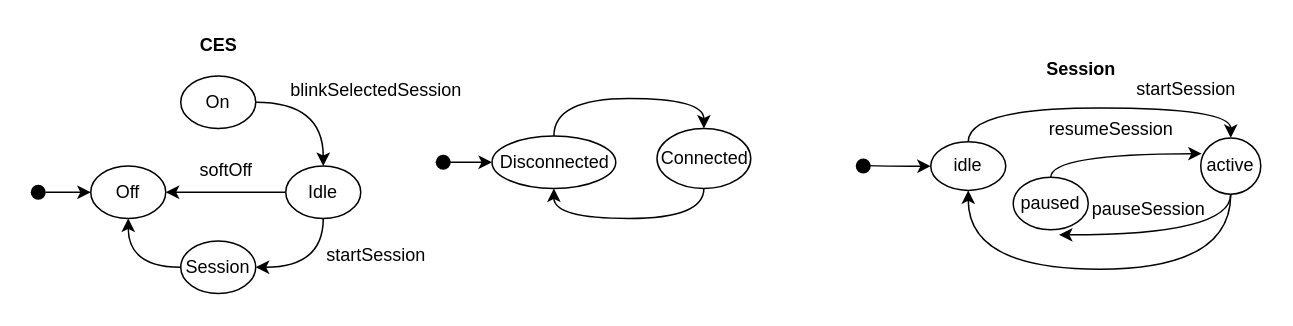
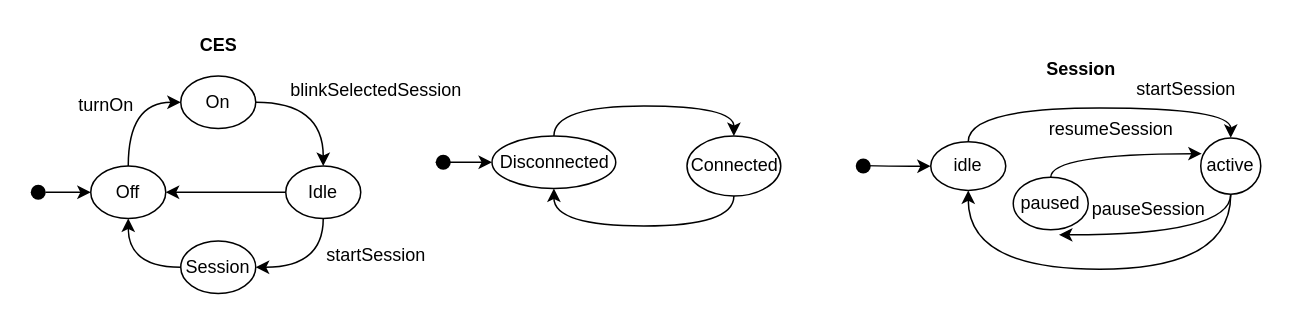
node "turnOn": added
edge "Off" -> "On": added
node "Connected": moved (704, 158) -> (734, 166)
node "softOff": removed
